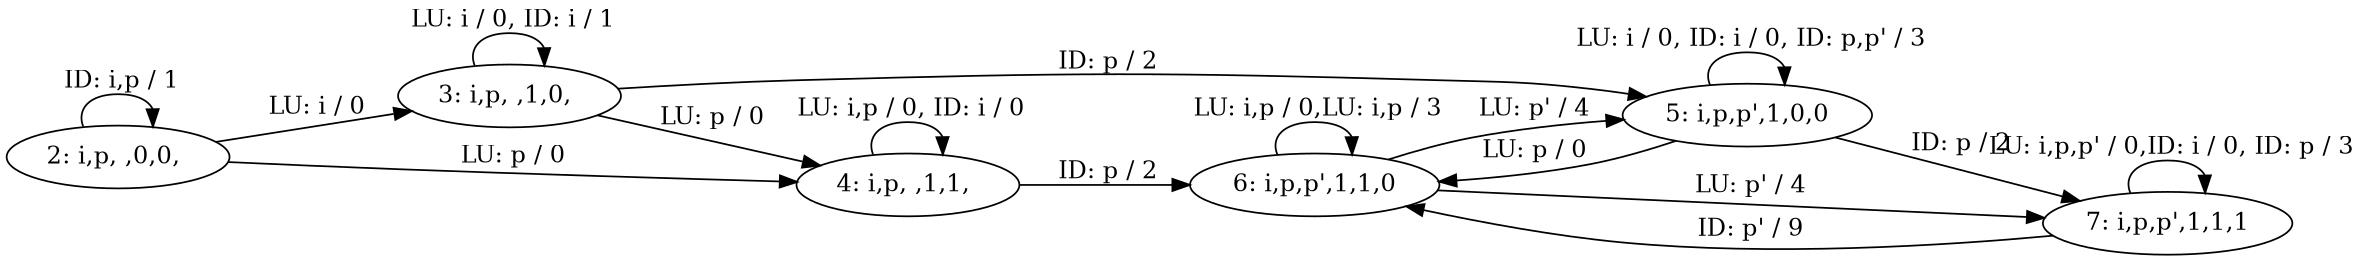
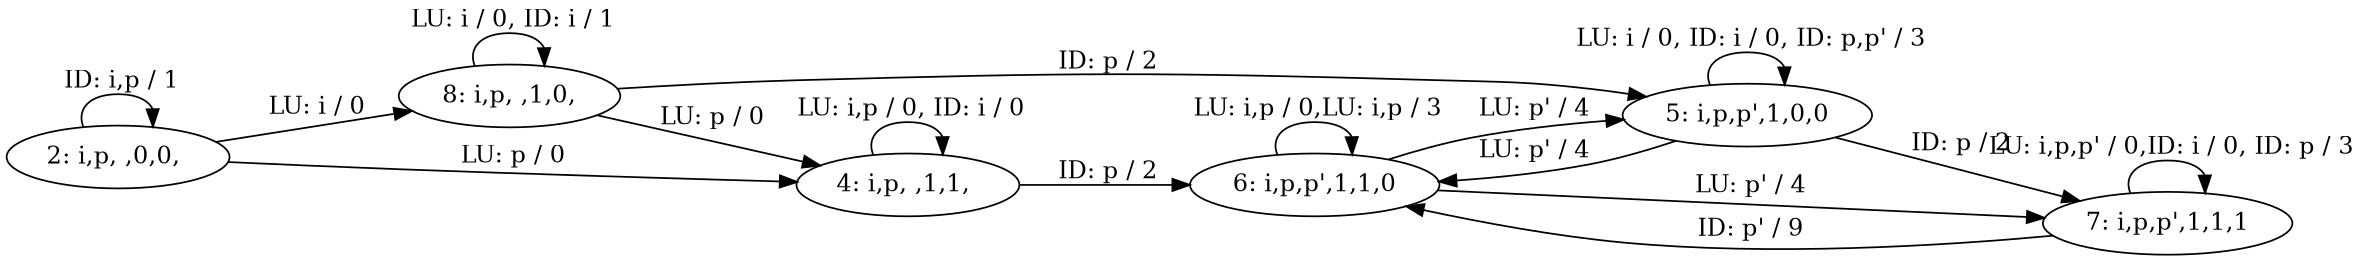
node "3: i,p, ,1,0,": label "3: i,p, ,1,0," -> "8: i,p, ,1,0,"
edge "5: i,p,p',1,0,0" -> "6: i,p,p',1,1,0": label " LU: p / 0" -> " LU: p' / 4"
